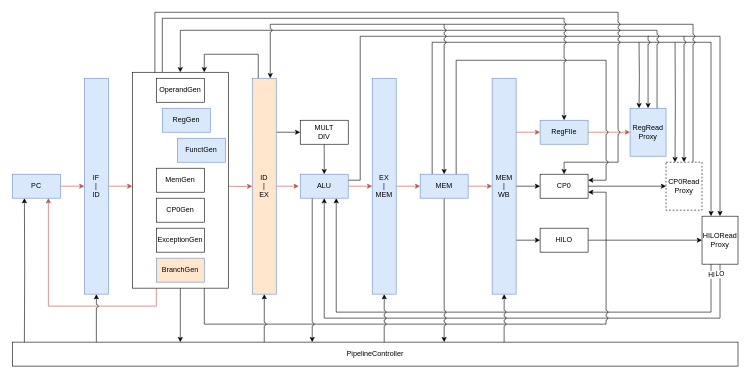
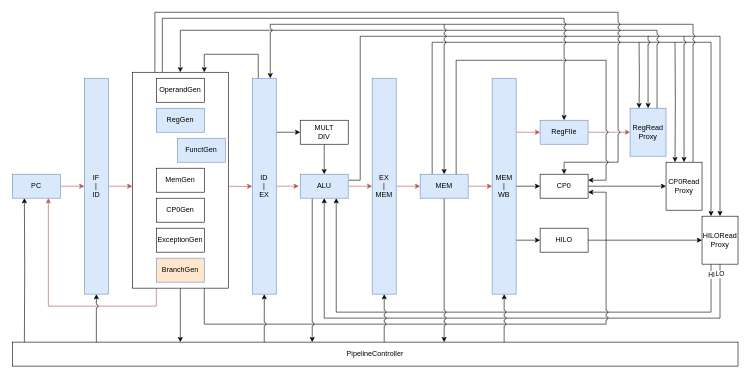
node "RegGen": moved (186, 120) -> (180, 120)
node "ID | EX": fillcolor #ffe6cc -> #dae8fc
node "CP0Read Proxy": style dashed -> solid
